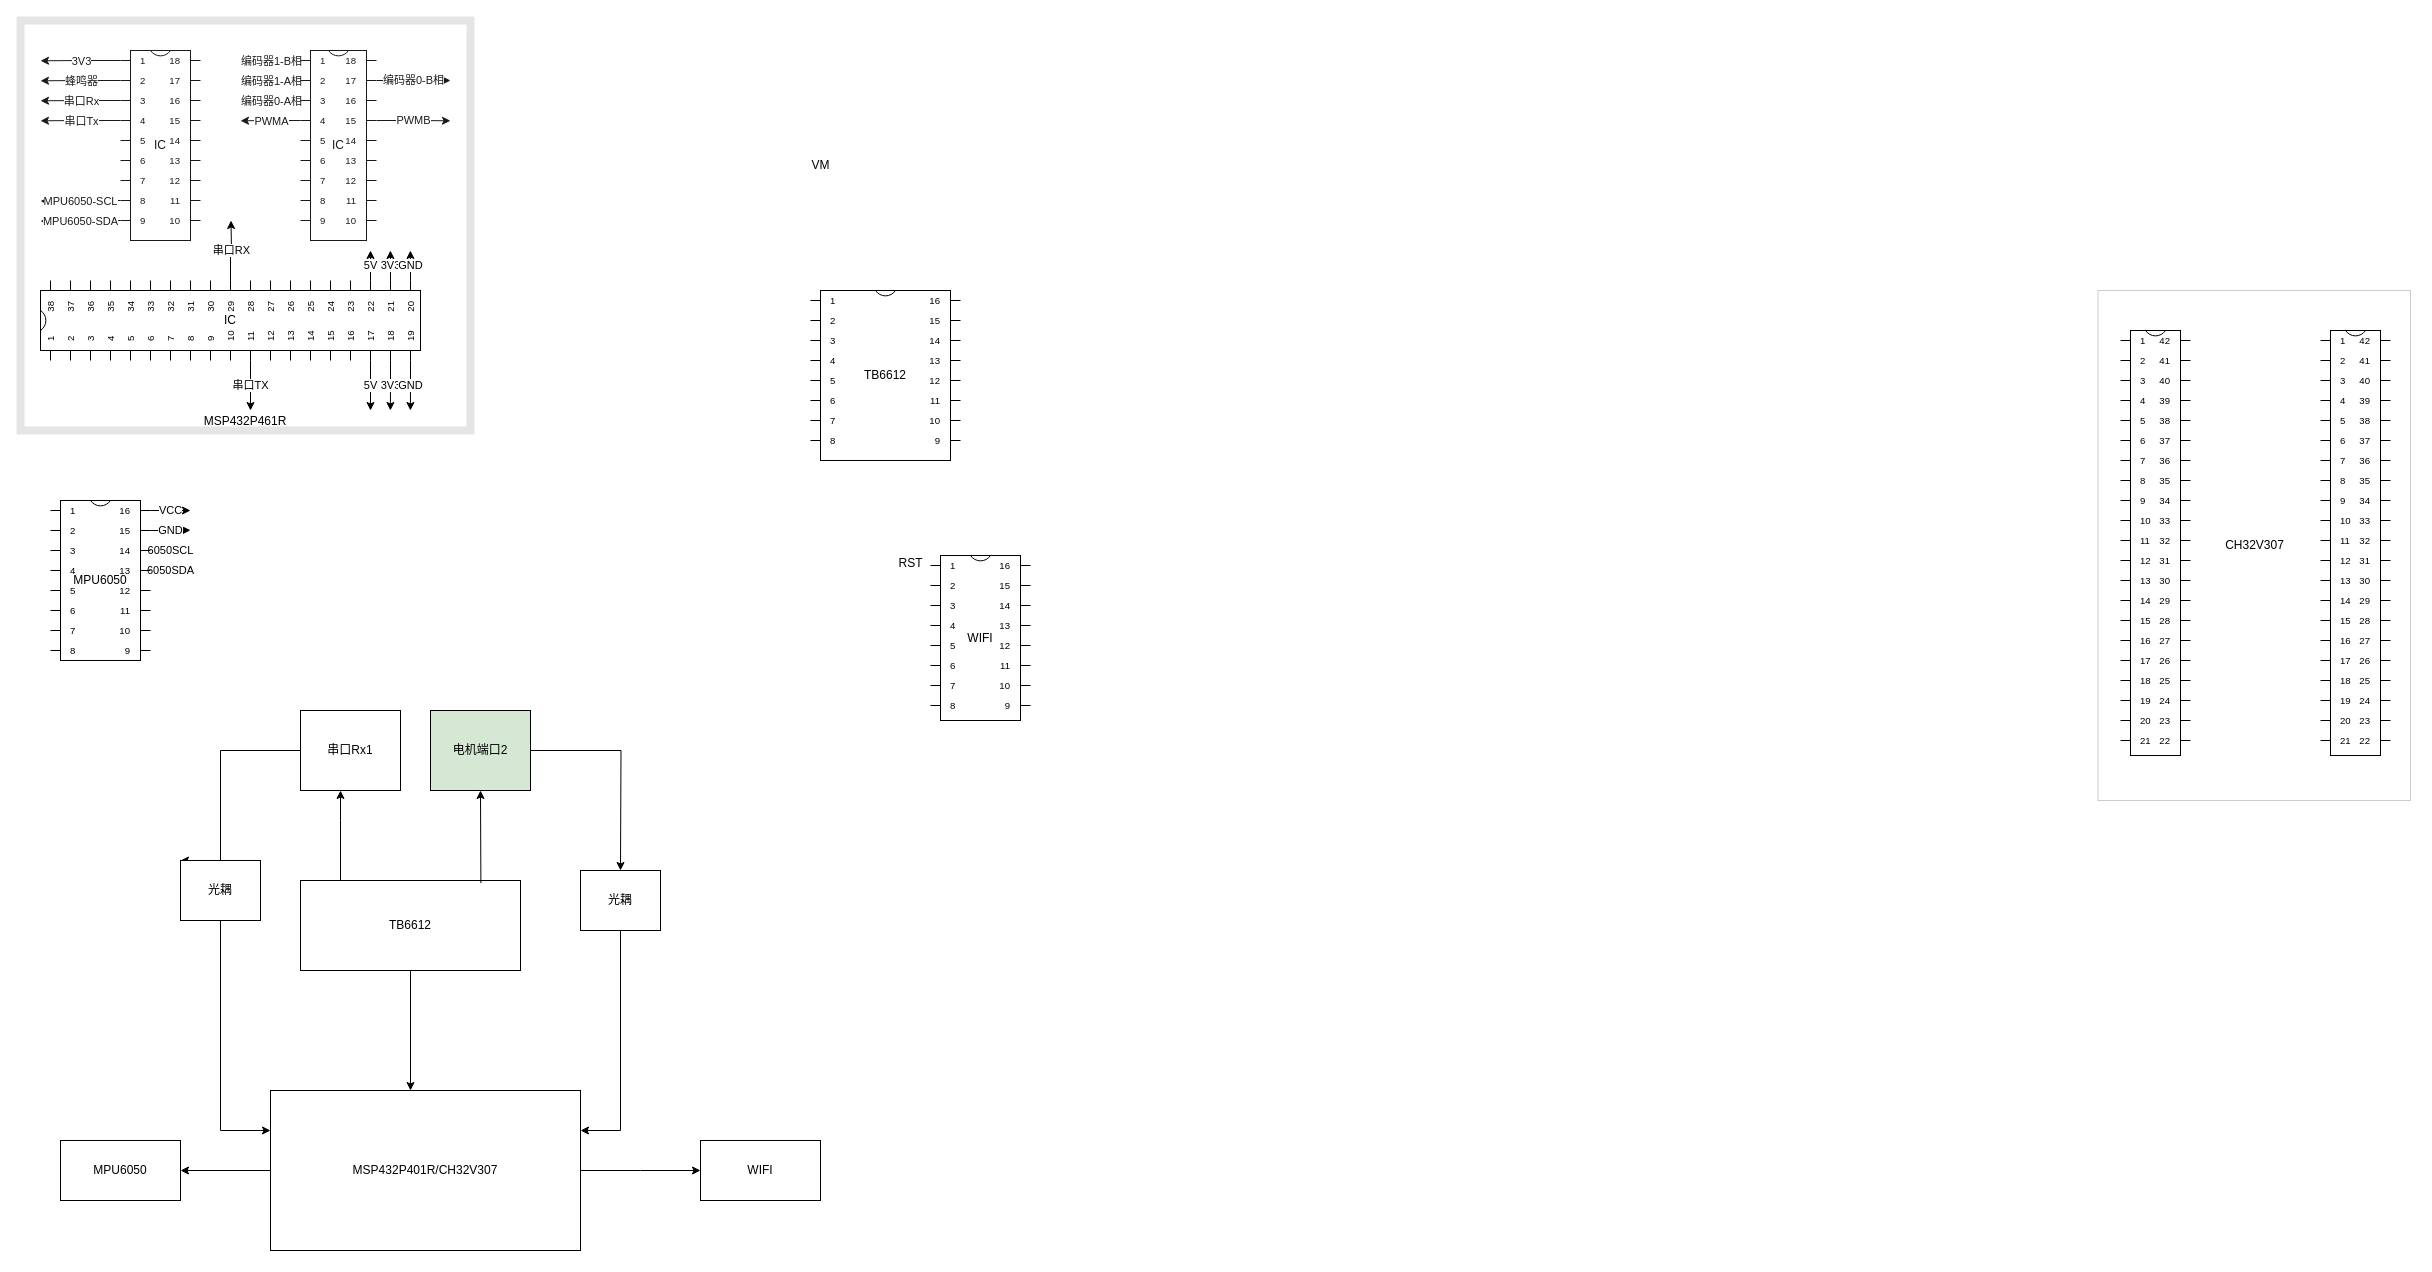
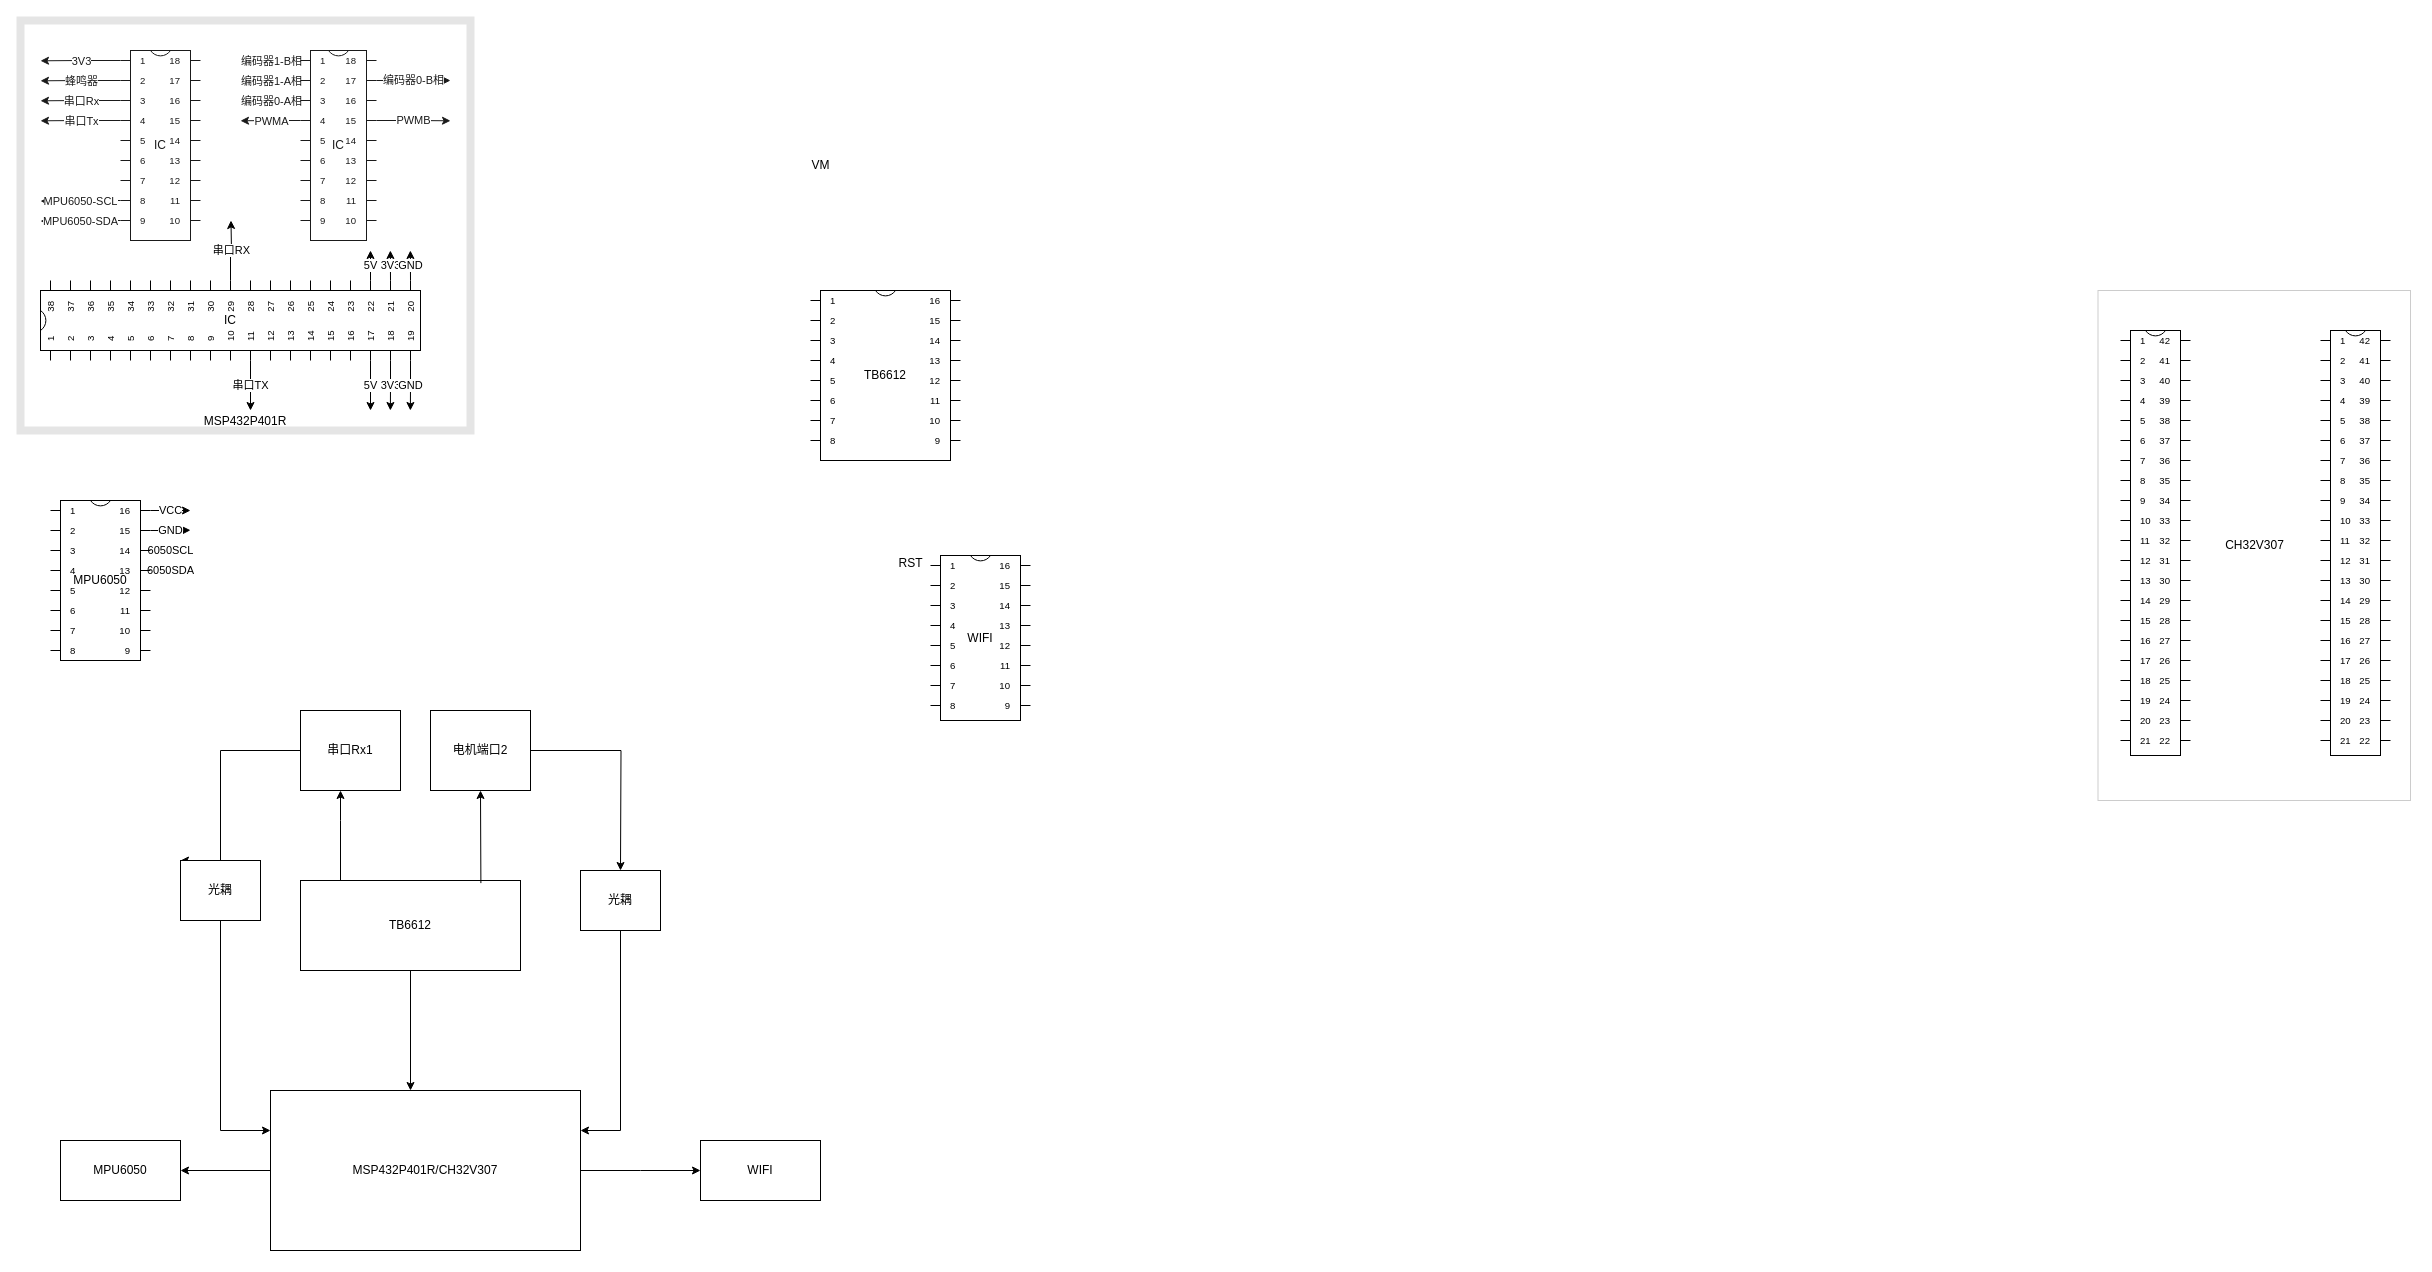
node "MSP432P461R": label "MSP432P461R" -> "MSP432P401R"
node "电机端口2": fillcolor #d5e8d4 -> #ffffff
